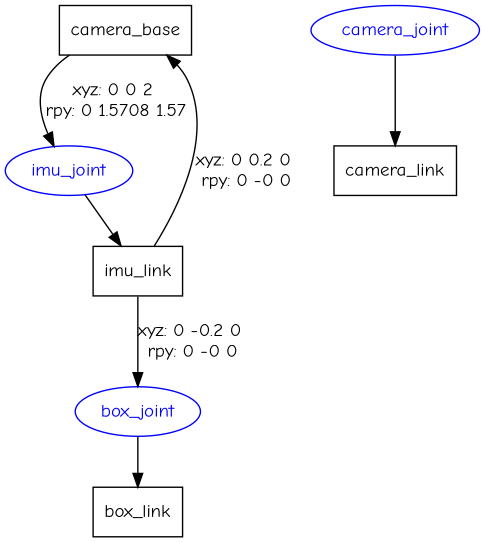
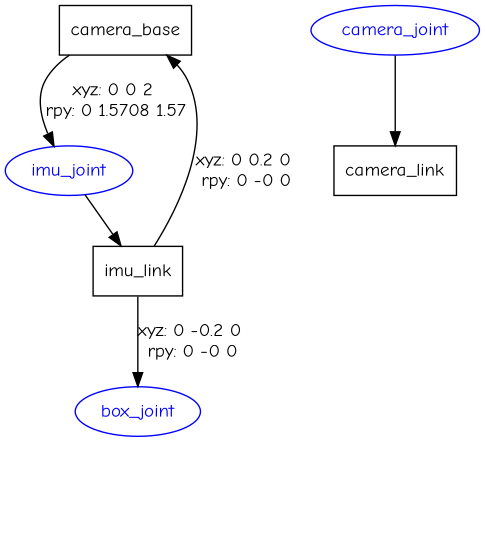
node "box_link": removed
